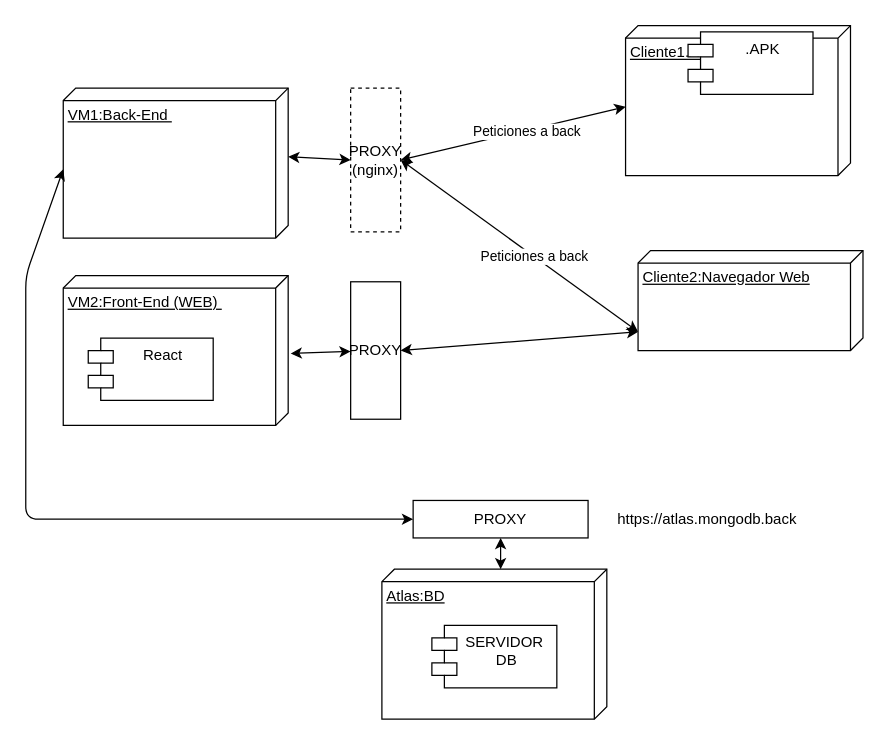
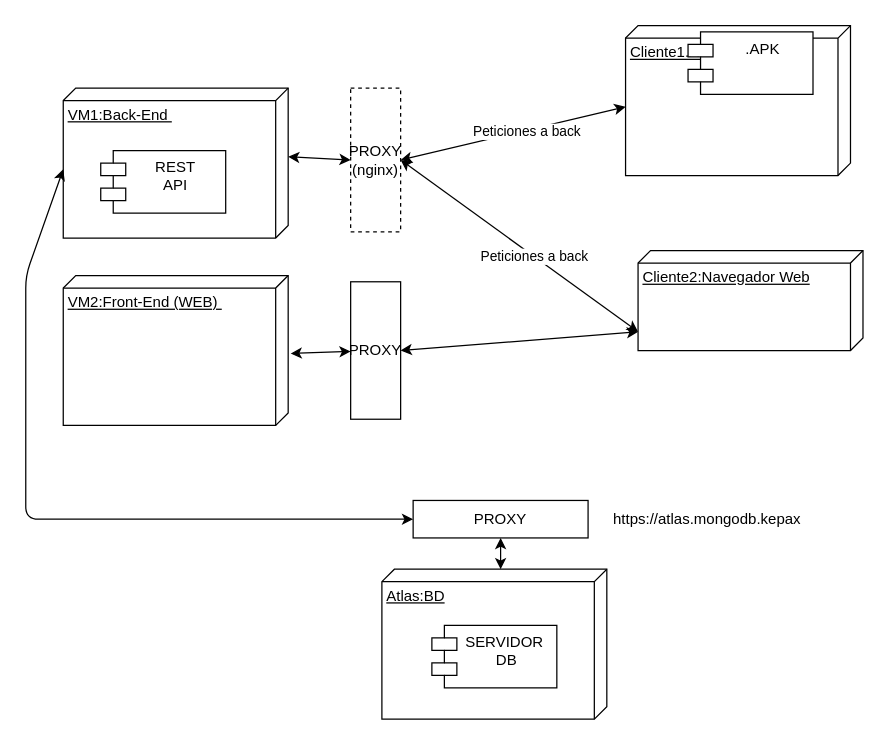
node "REST API": added
node "React": removed
node "https://atlas.mongodb.back": label "https://atlas.mongodb.back" -> "https://atlas.mongodb.kepax"
